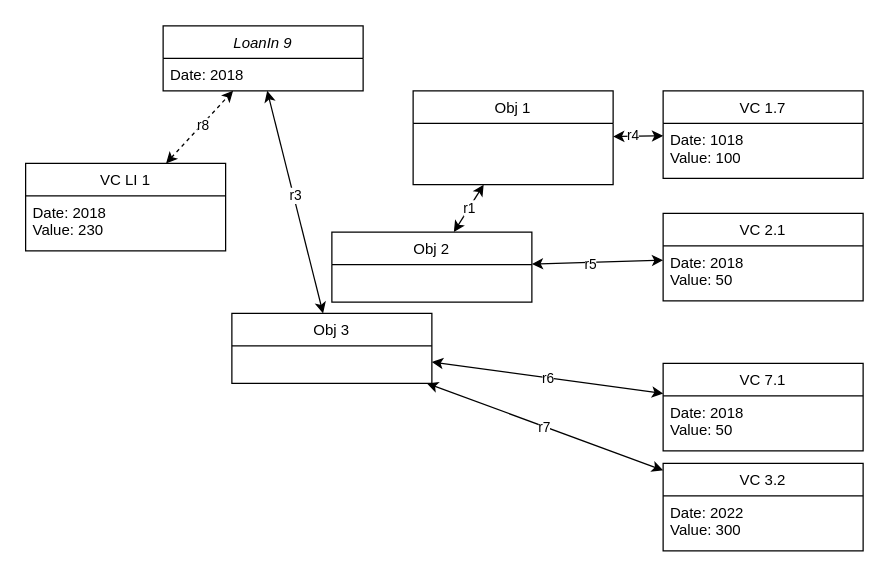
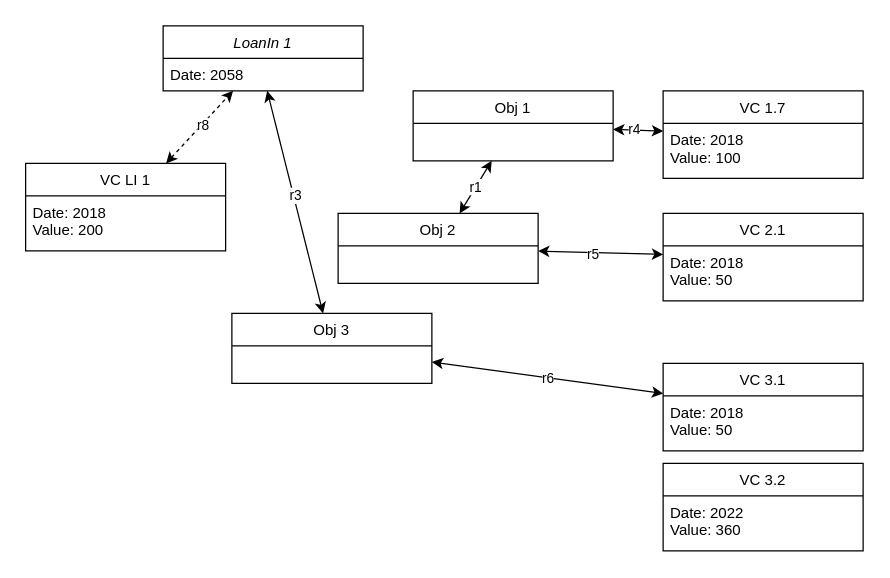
node "LoanIn 9": label "LoanIn 9" -> "LoanIn 1"
node "Date: 2018": label "Date: 2018" -> "Date: 2058"
node "Obj 1": size 200x94 -> 200x70
node "Date: 1018 Value: 100": label "Date: 1018 Value: 100" -> "Date: 2018 Value: 100"
node "Date: 2018 Value: 230": label "Date: 2018 Value: 230" -> "Date: 2018 Value: 200"
node "Obj 2": moved (432, 267) -> (438, 248)
node "VC 7.1": label "VC 7.1" -> "VC 3.1"
edge "Obj 3" -- "VC 3.2": removed, label "r7"
node "Date: 2022 Value: 300": label "Date: 2022 Value: 300" -> "Date: 2022 Value: 360"
